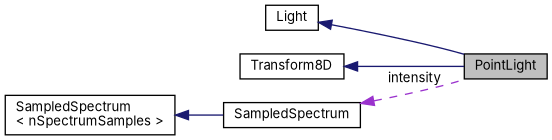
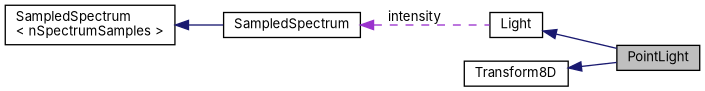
edge "PointLight" -> "SampledSpectrum": now "Light" -> "SampledSpectrum"
